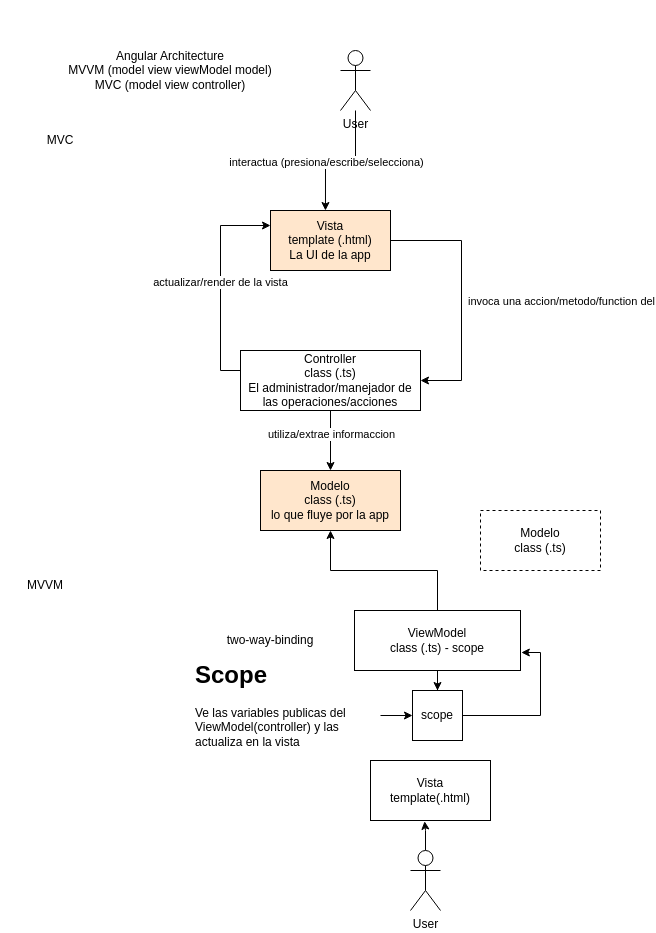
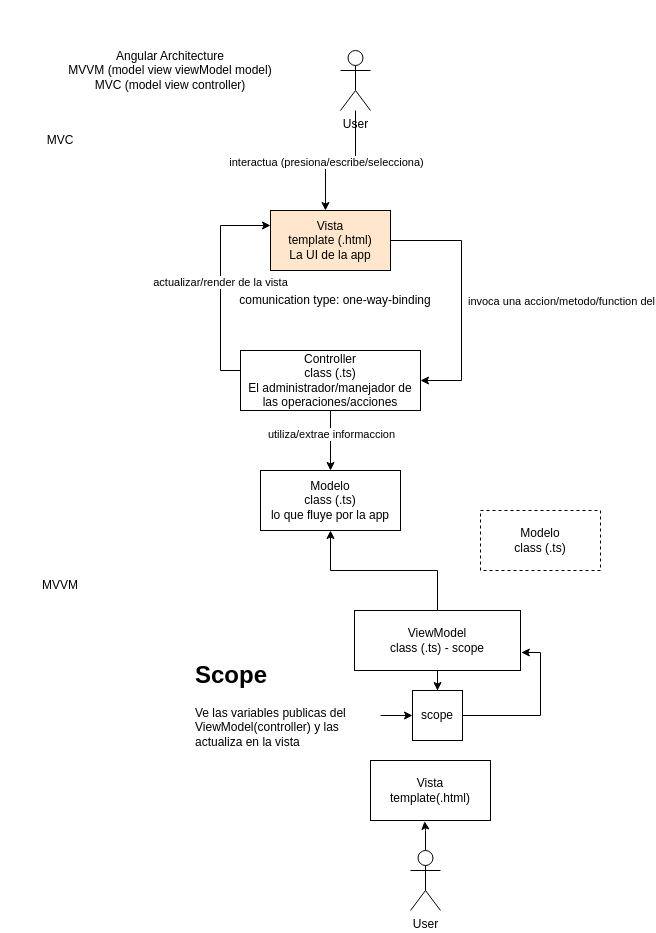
node "comunication type: one-way-binding": added
node "Modelo class (.ts) lo que fluye por la app": fillcolor #ffe6cc -> #ffffff
node "MVVM": moved (46, 586) -> (61, 586)
node "two-way-binding": removed
